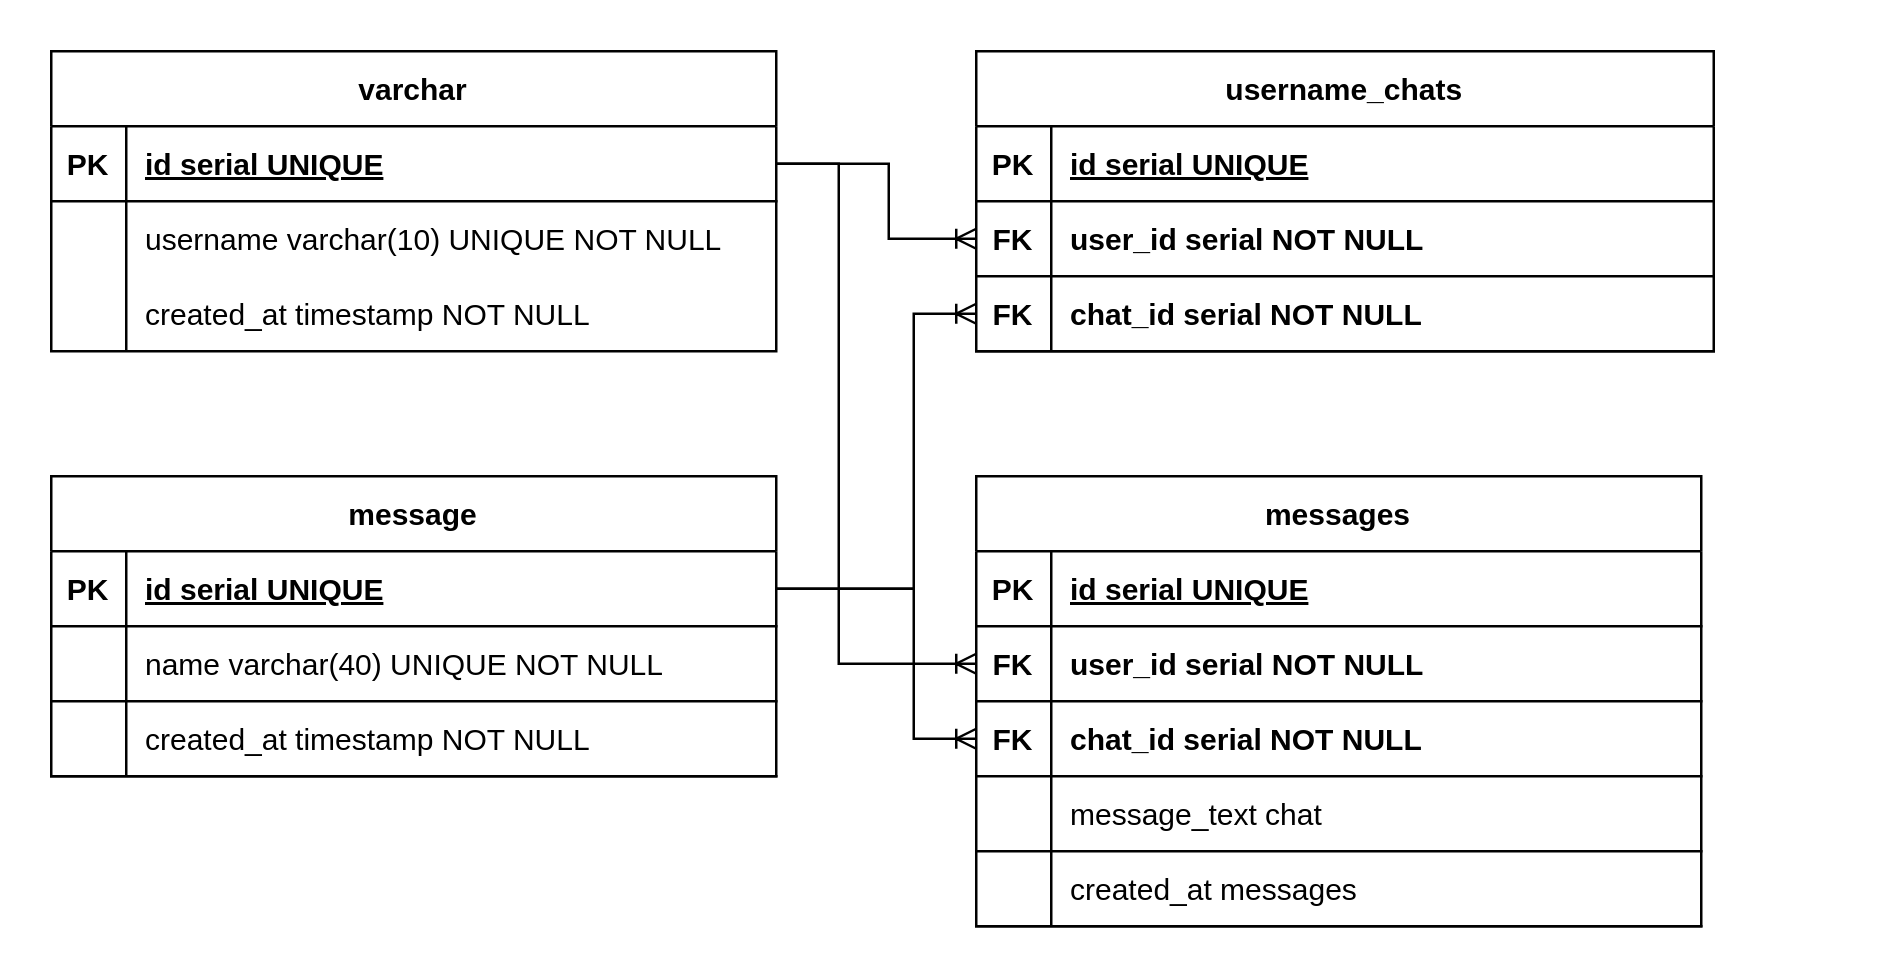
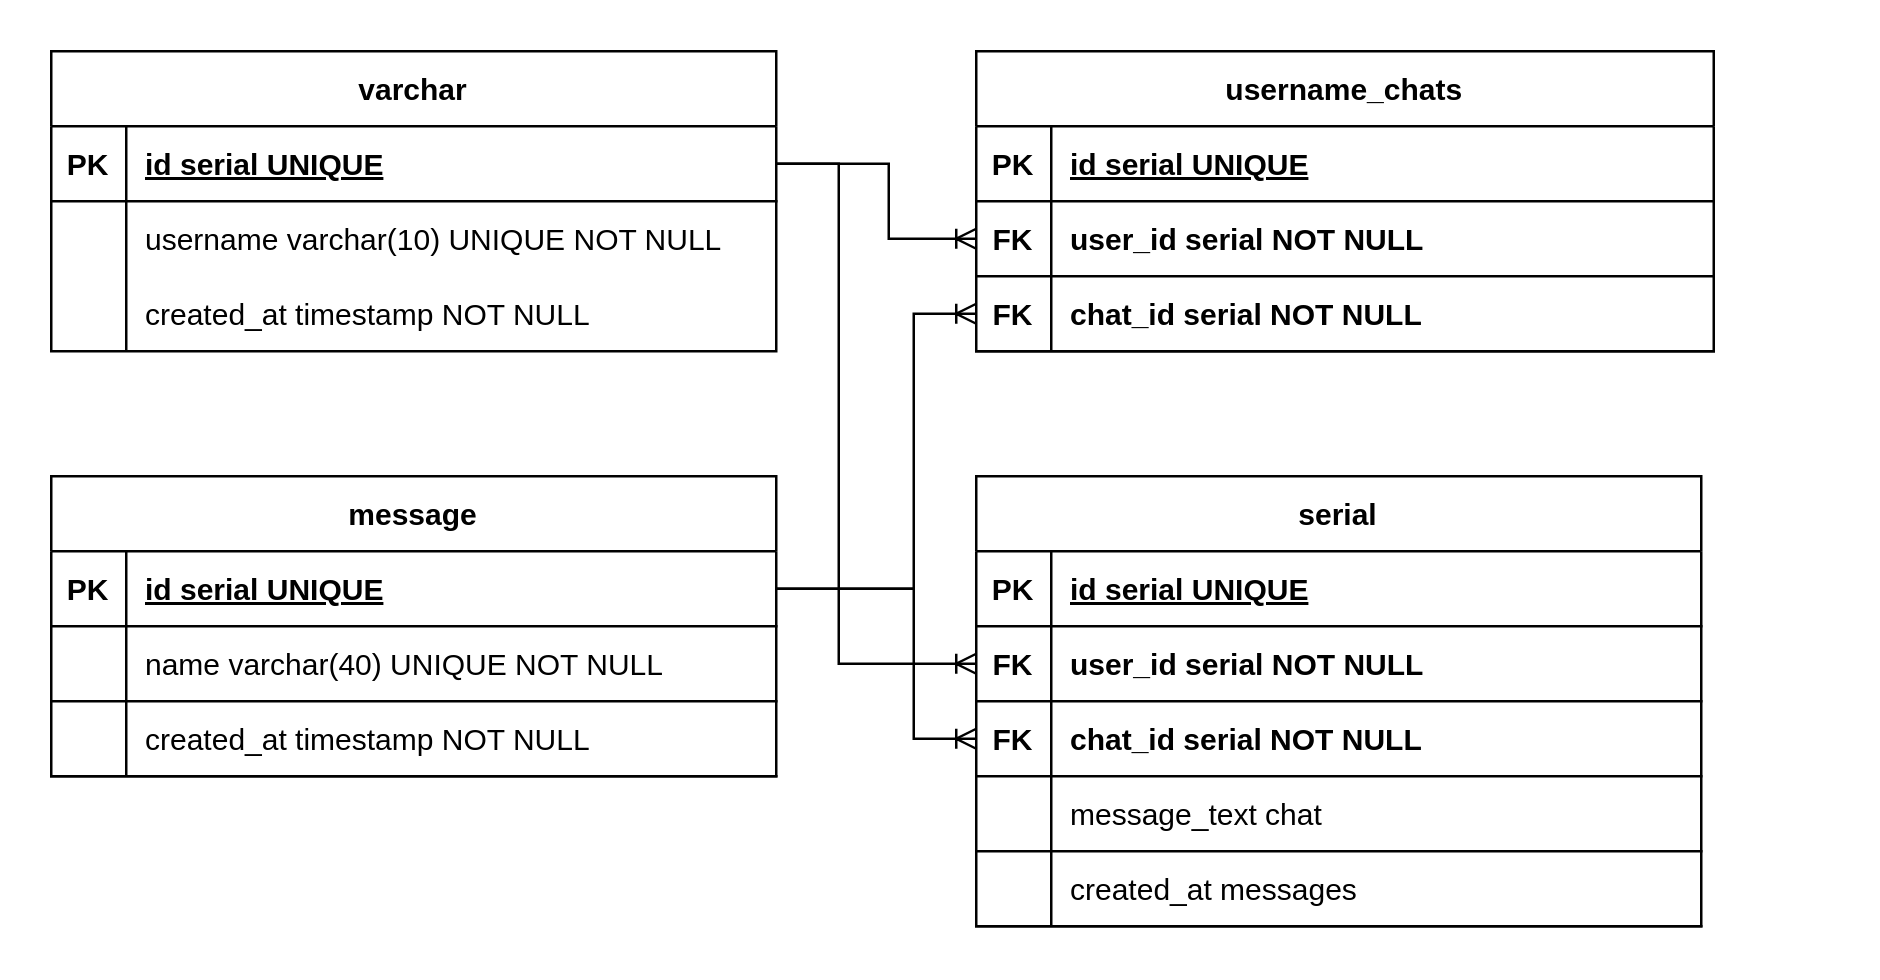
node "messages": label "messages" -> "serial"
